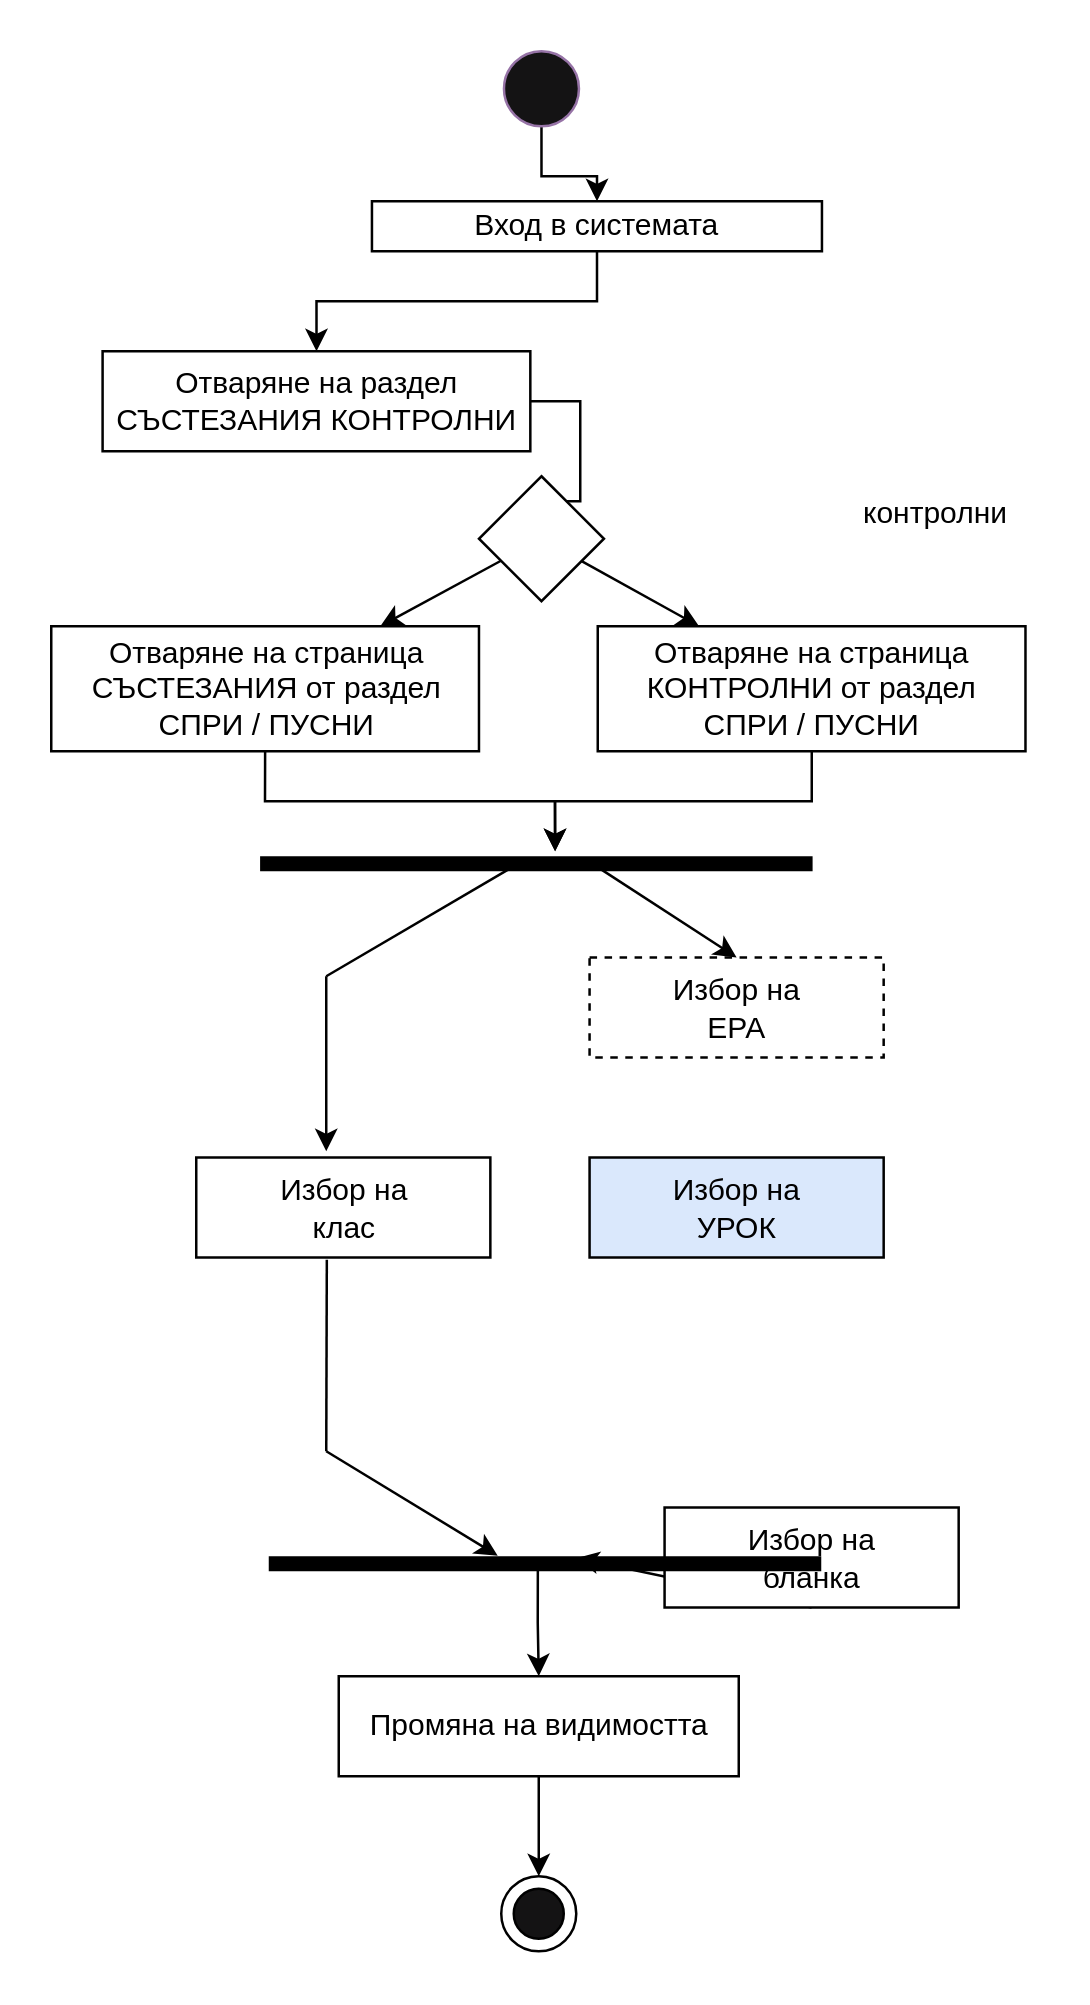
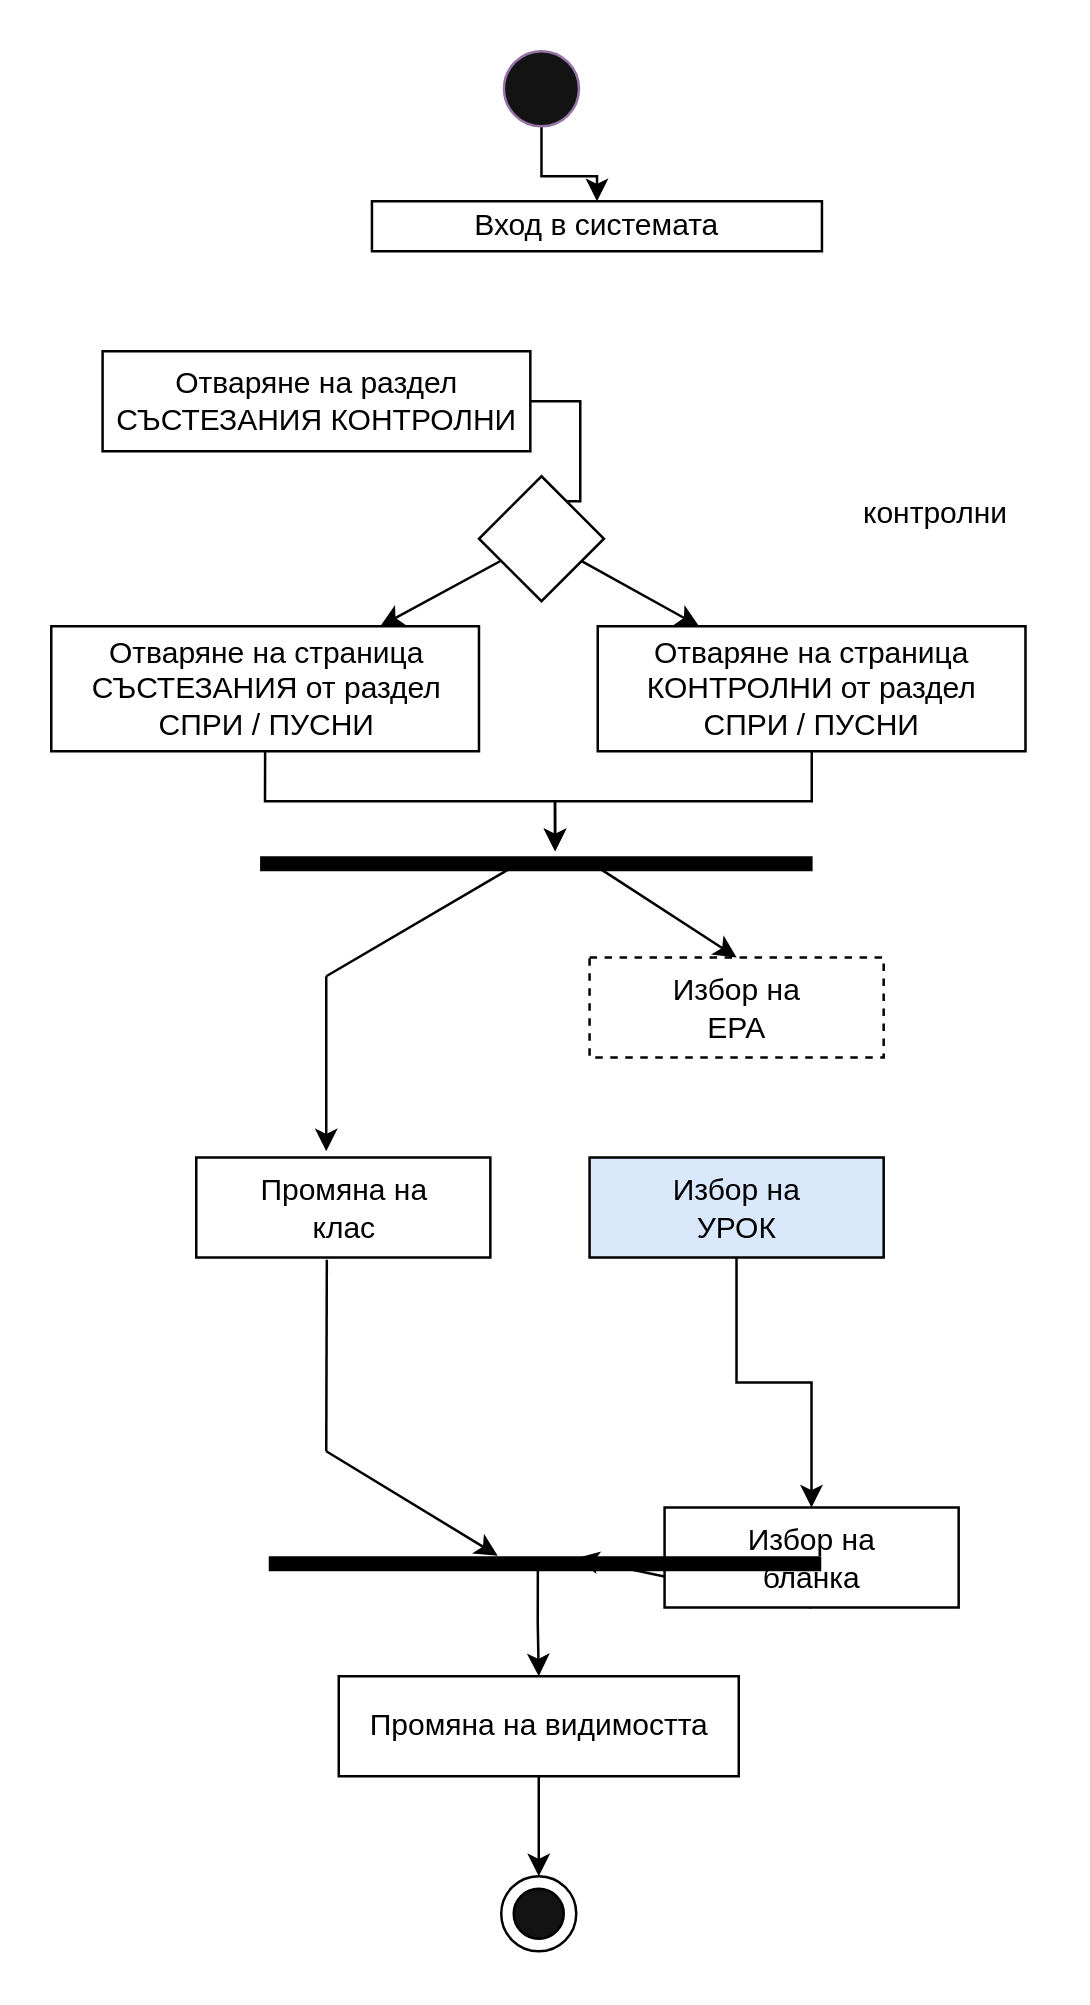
edge "Вход в системата" -> "Отваряне на раздел СЪСТЕЗАНИЯ КОНТРОЛНИ": removed
node "Избор на клас": label "Избор на клас" -> "Промяна на клас"
edge "Избор на УРОК" -> "Избор на бланка": added
